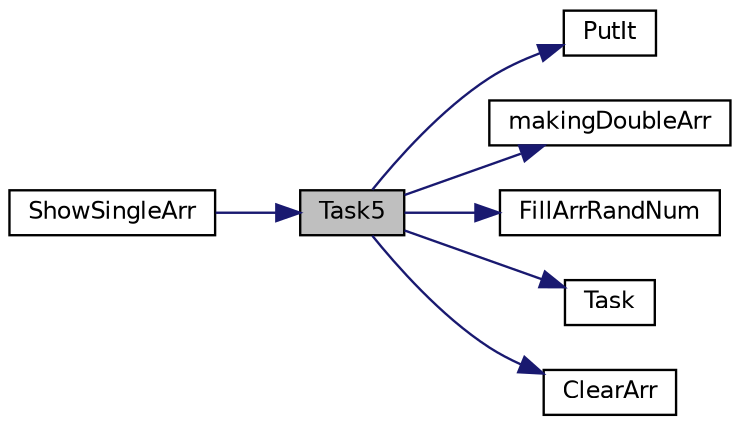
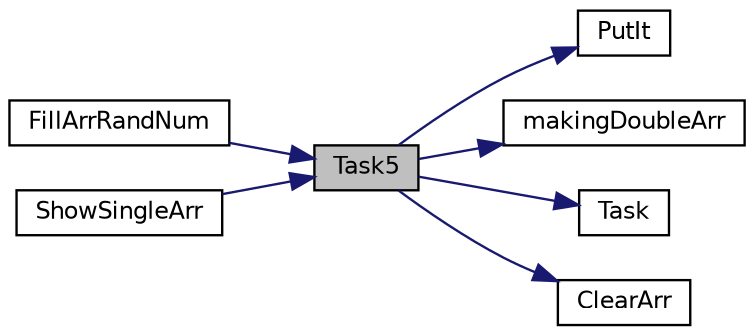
edge "Task5" -> "FillArrRandNum": reversed
